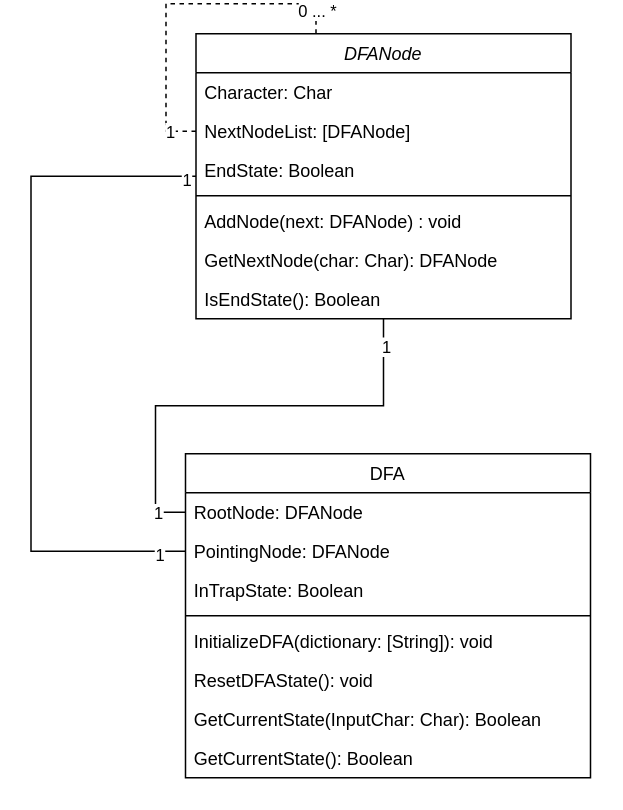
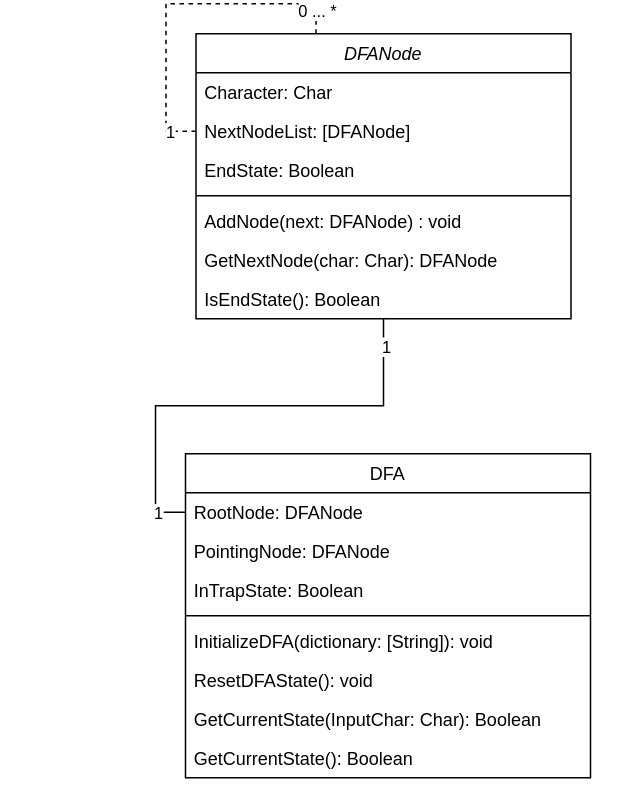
edge "DFANode" -- "PointingNode: DFANode": removed, labels "1", "1"
